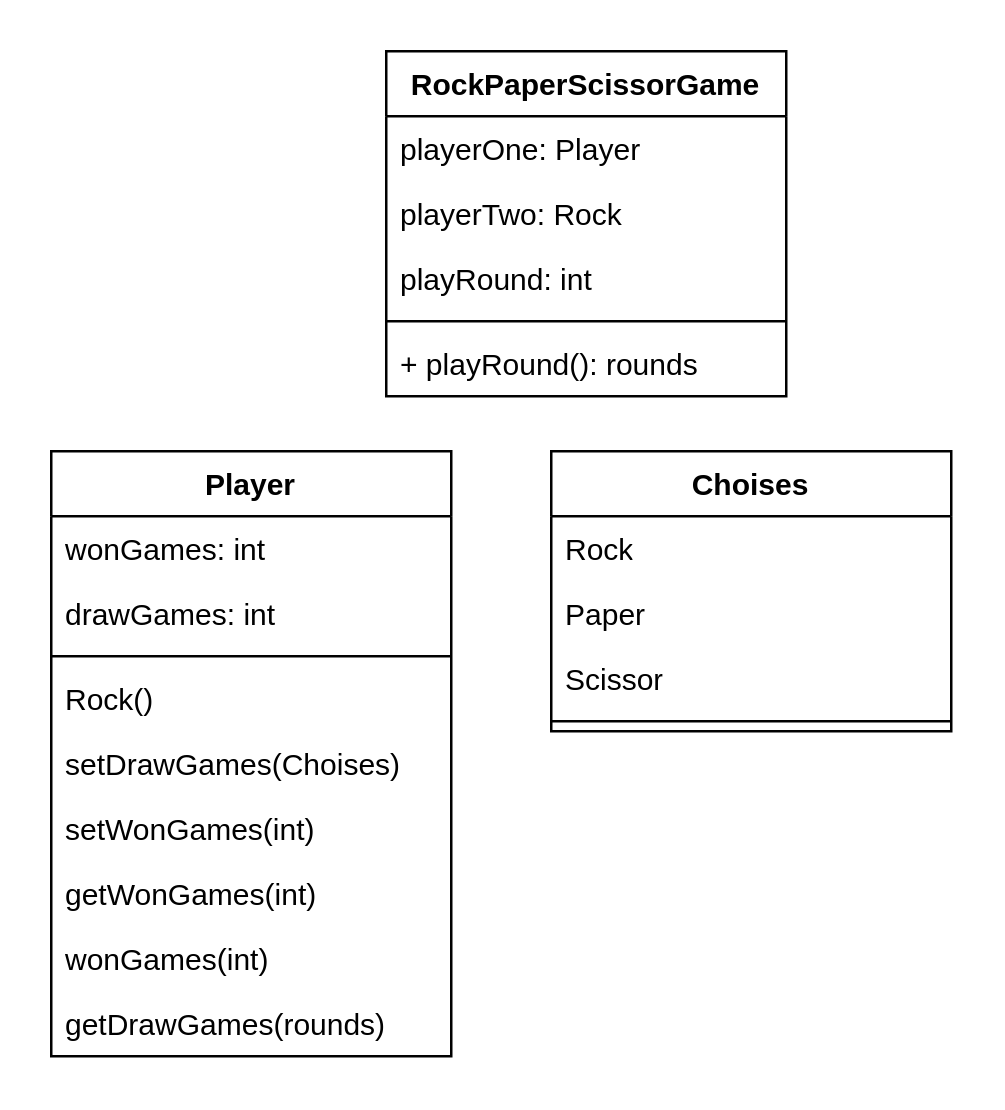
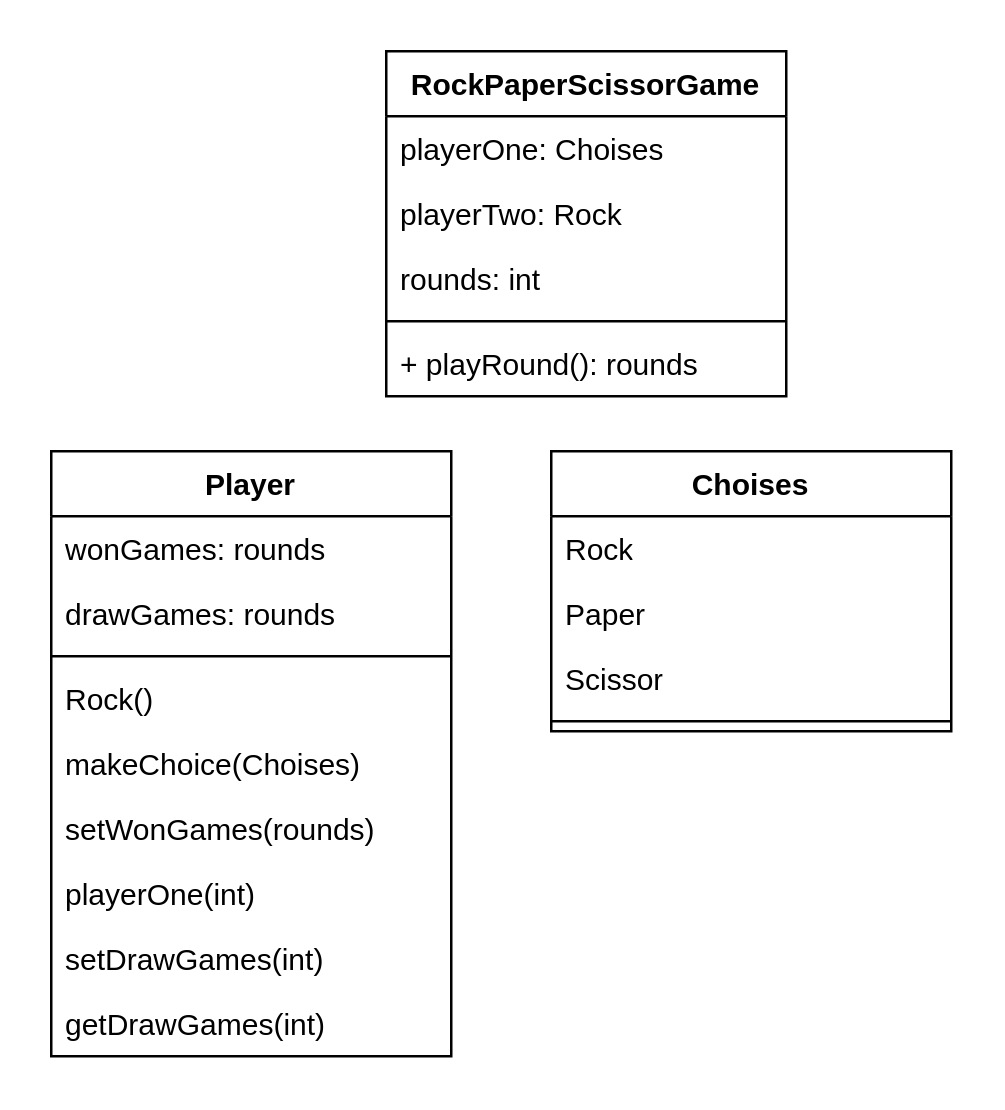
node "playerOne: Player": label "playerOne: Player" -> "playerOne: Choises"
node "playRound: int": label "playRound: int" -> "rounds: int"
node "wonGames: int": label "wonGames: int" -> "wonGames: rounds"
node "drawGames: int": label "drawGames: int" -> "drawGames: rounds"
node "setDrawGames(Choises)": label "setDrawGames(Choises)" -> "makeChoice(Choises)"
node "setWonGames(int)": label "setWonGames(int)" -> "setWonGames(rounds)"
node "getWonGames(int)": label "getWonGames(int)" -> "playerOne(int)"
node "wonGames(int)": label "wonGames(int)" -> "setDrawGames(int)"
node "getDrawGames(rounds)": label "getDrawGames(rounds)" -> "getDrawGames(int)"
